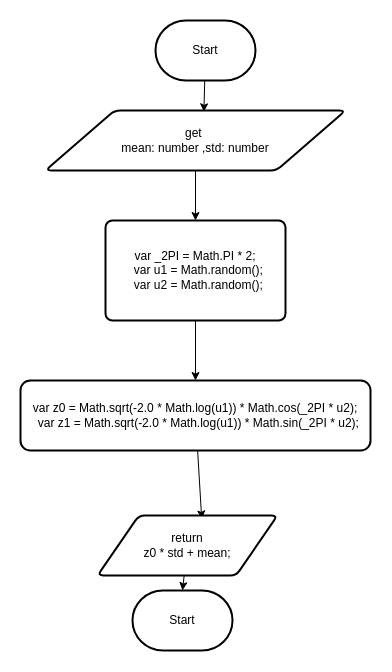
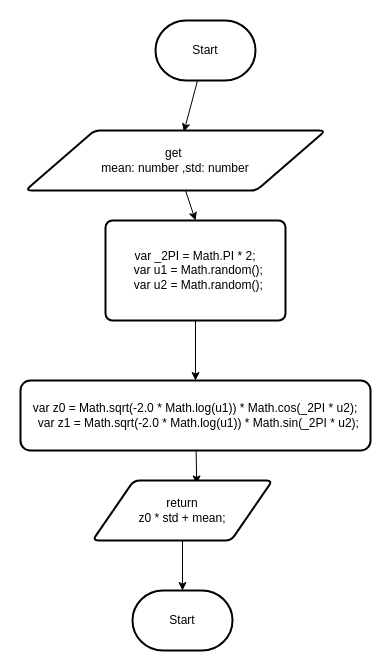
node "get mean: number ,std: number": moved (196, 141) -> (176, 161)
node "return z0 * std + mean;": moved (188, 546) -> (183, 511)
